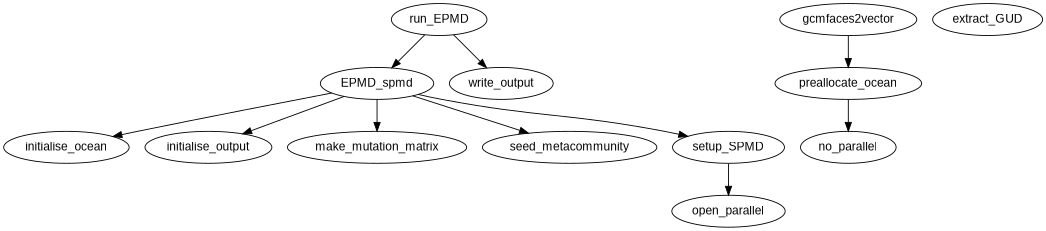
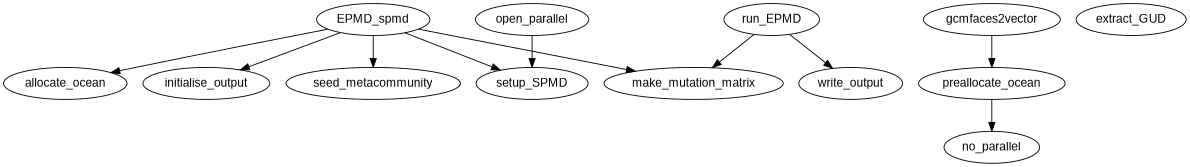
edge "run_EPMD" -> "EPMD_spmd": now "run_EPMD" -> "make_mutation_matrix"
node "initialise_ocean": label "initialise_ocean" -> "allocate_ocean"
edge "setup_SPMD" -> "open_parallel": reversed
